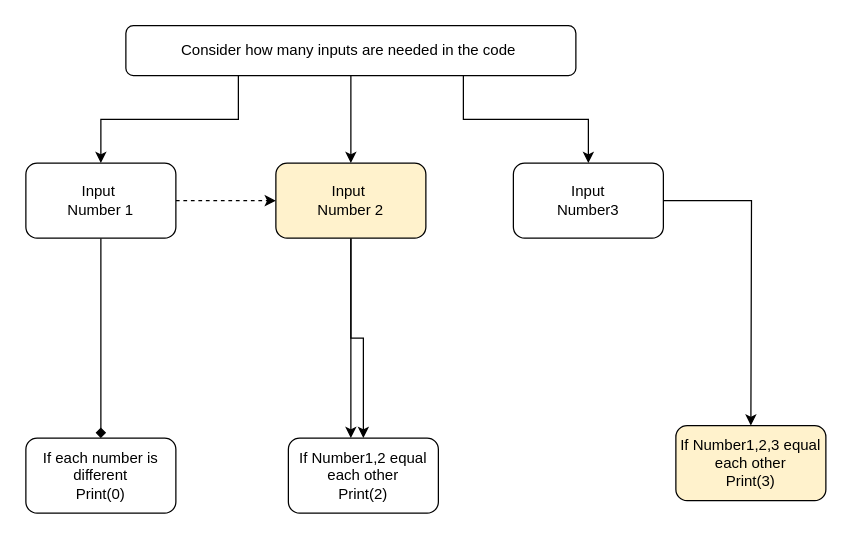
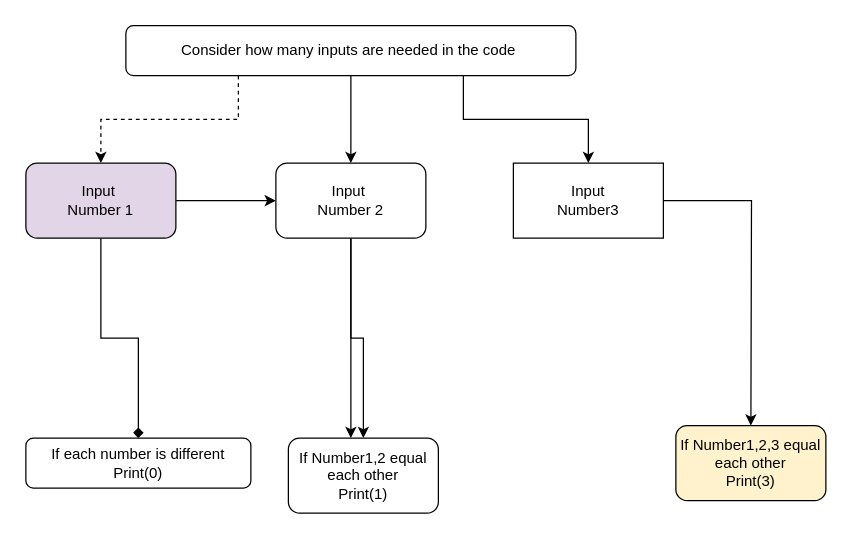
edge "Consider how many inputs are needed in the code" -> "Input Number 1": style solid -> dashed
node "Input Number 1": fillcolor #ffffff -> #e1d5e7
edge "Input Number 1" -> "Input Number 2": style dashed -> solid
node "Input Number 2": fillcolor #fff2cc -> #ffffff
node "Input Number3": shape rounded rectangle -> rectangle
node "If each number is different Print(0)": size 150x75 -> 225x50
node "If Number1,2 equal each other Print(2)": label "If Number1,2 equal each other Print(2)" -> "If Number1,2 equal each other Print(1)"
